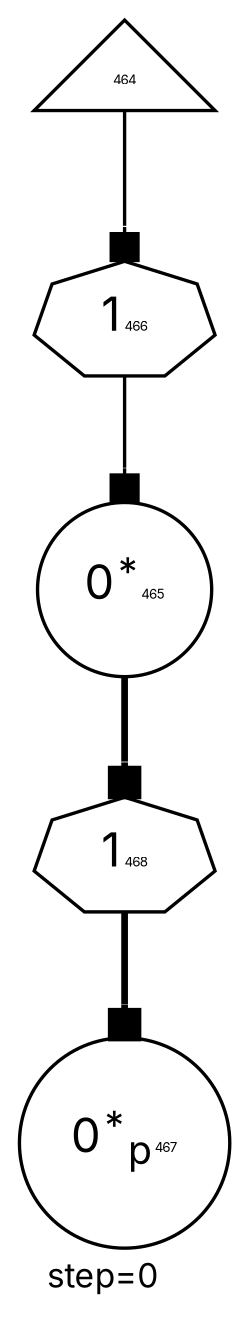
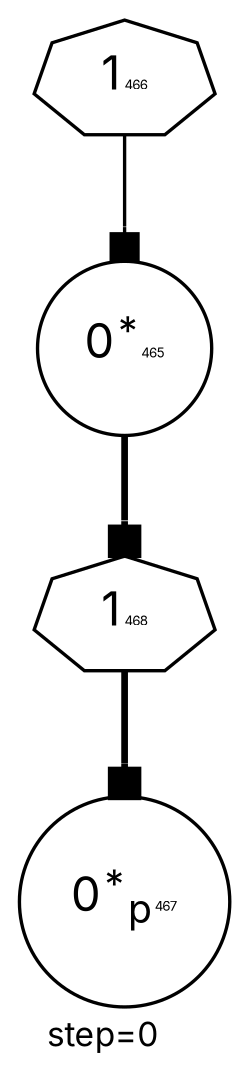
node "464": removed
